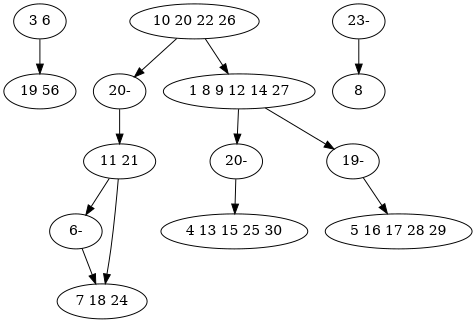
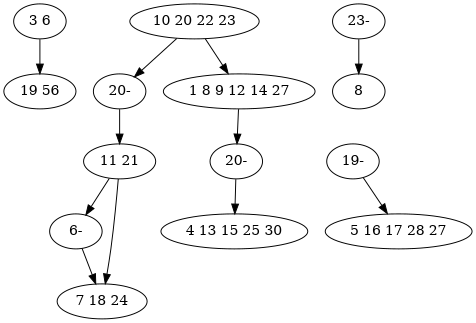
node "10 20 22 26": label "10 20 22 26" -> "10 20 22 23"
edge "1 8 9 12 14 27" -> "19-": removed
node "5 16 17 28 29": label "5 16 17 28 29" -> "5 16 17 28 27"
